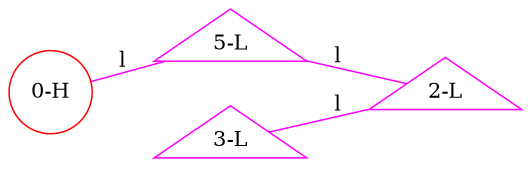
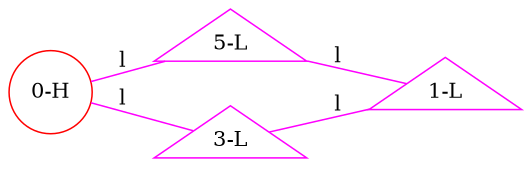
node "2-L": label "2-L" -> "1-L"
edge "0-H" -- "3-L": added, label "l"
